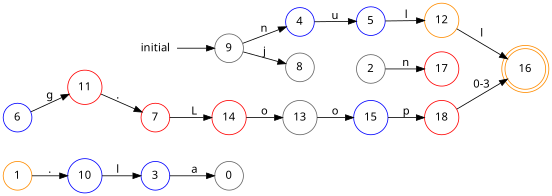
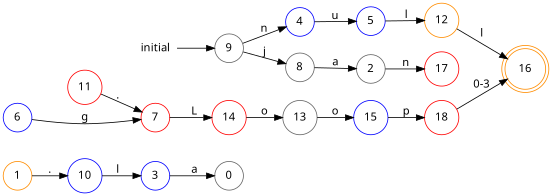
edge "8" -> "2": added, label "a"
edge "6" -> "11": now "6" -> "7"
